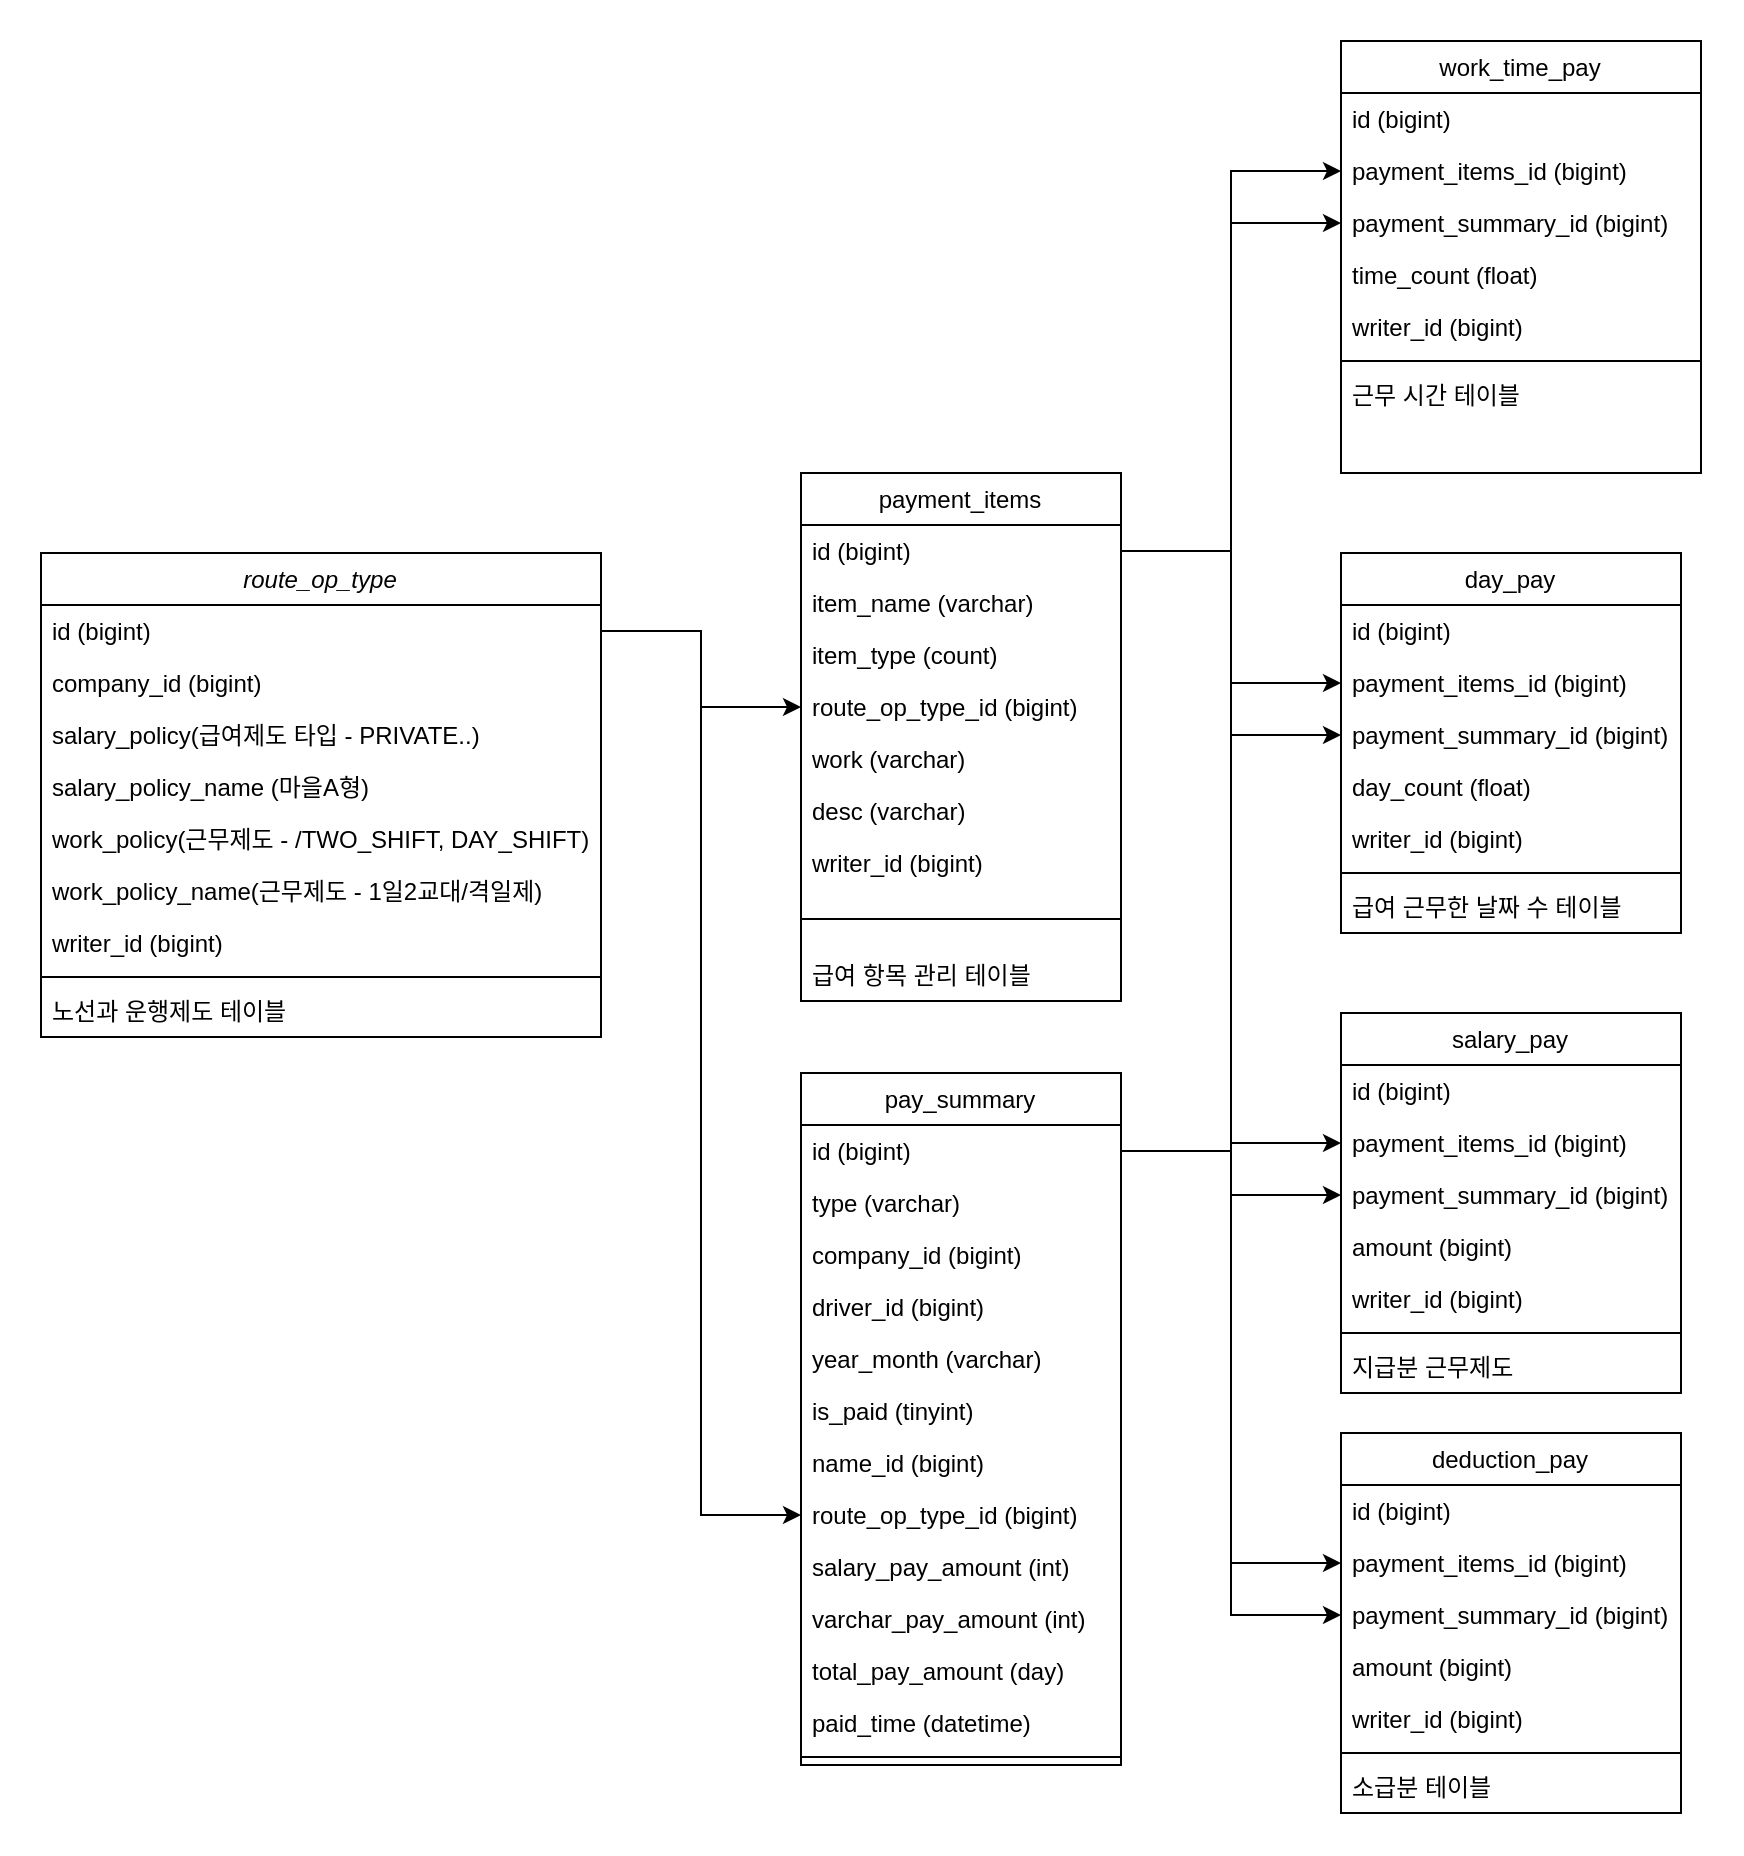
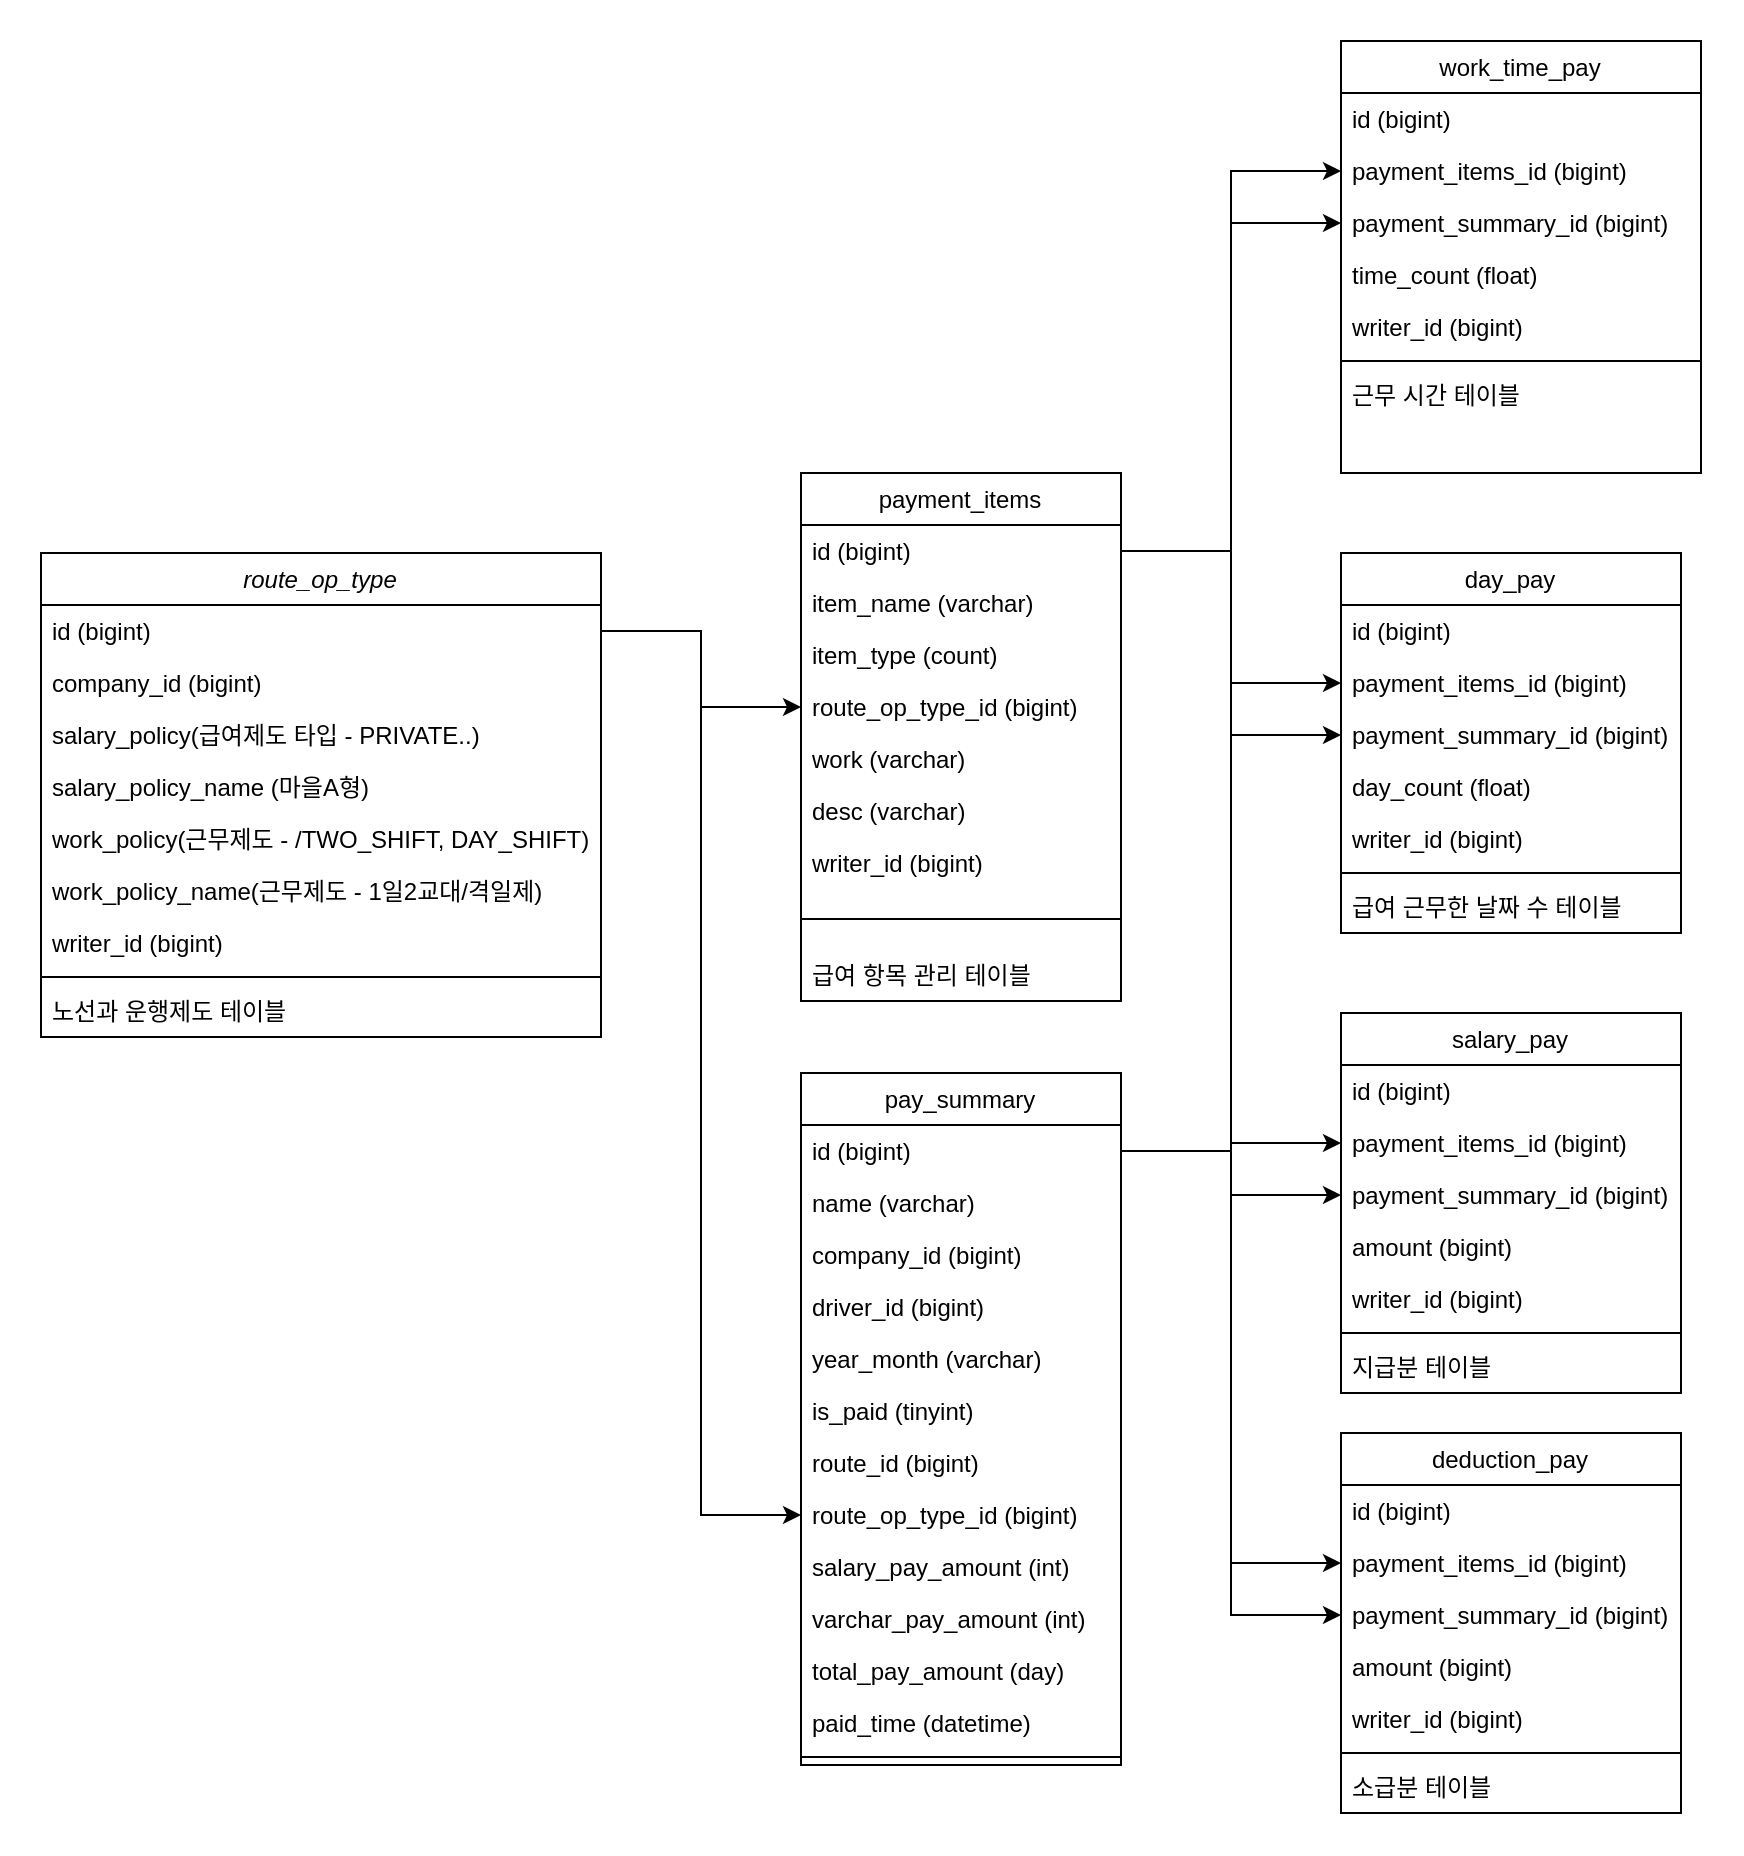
node "type (varchar)": label "type (varchar)" -> "name (varchar)"
node "지급분 근무제도": label "지급분 근무제도" -> "지급분 테이블"
node "name_id (bigint)": label "name_id (bigint)" -> "route_id (bigint)"
